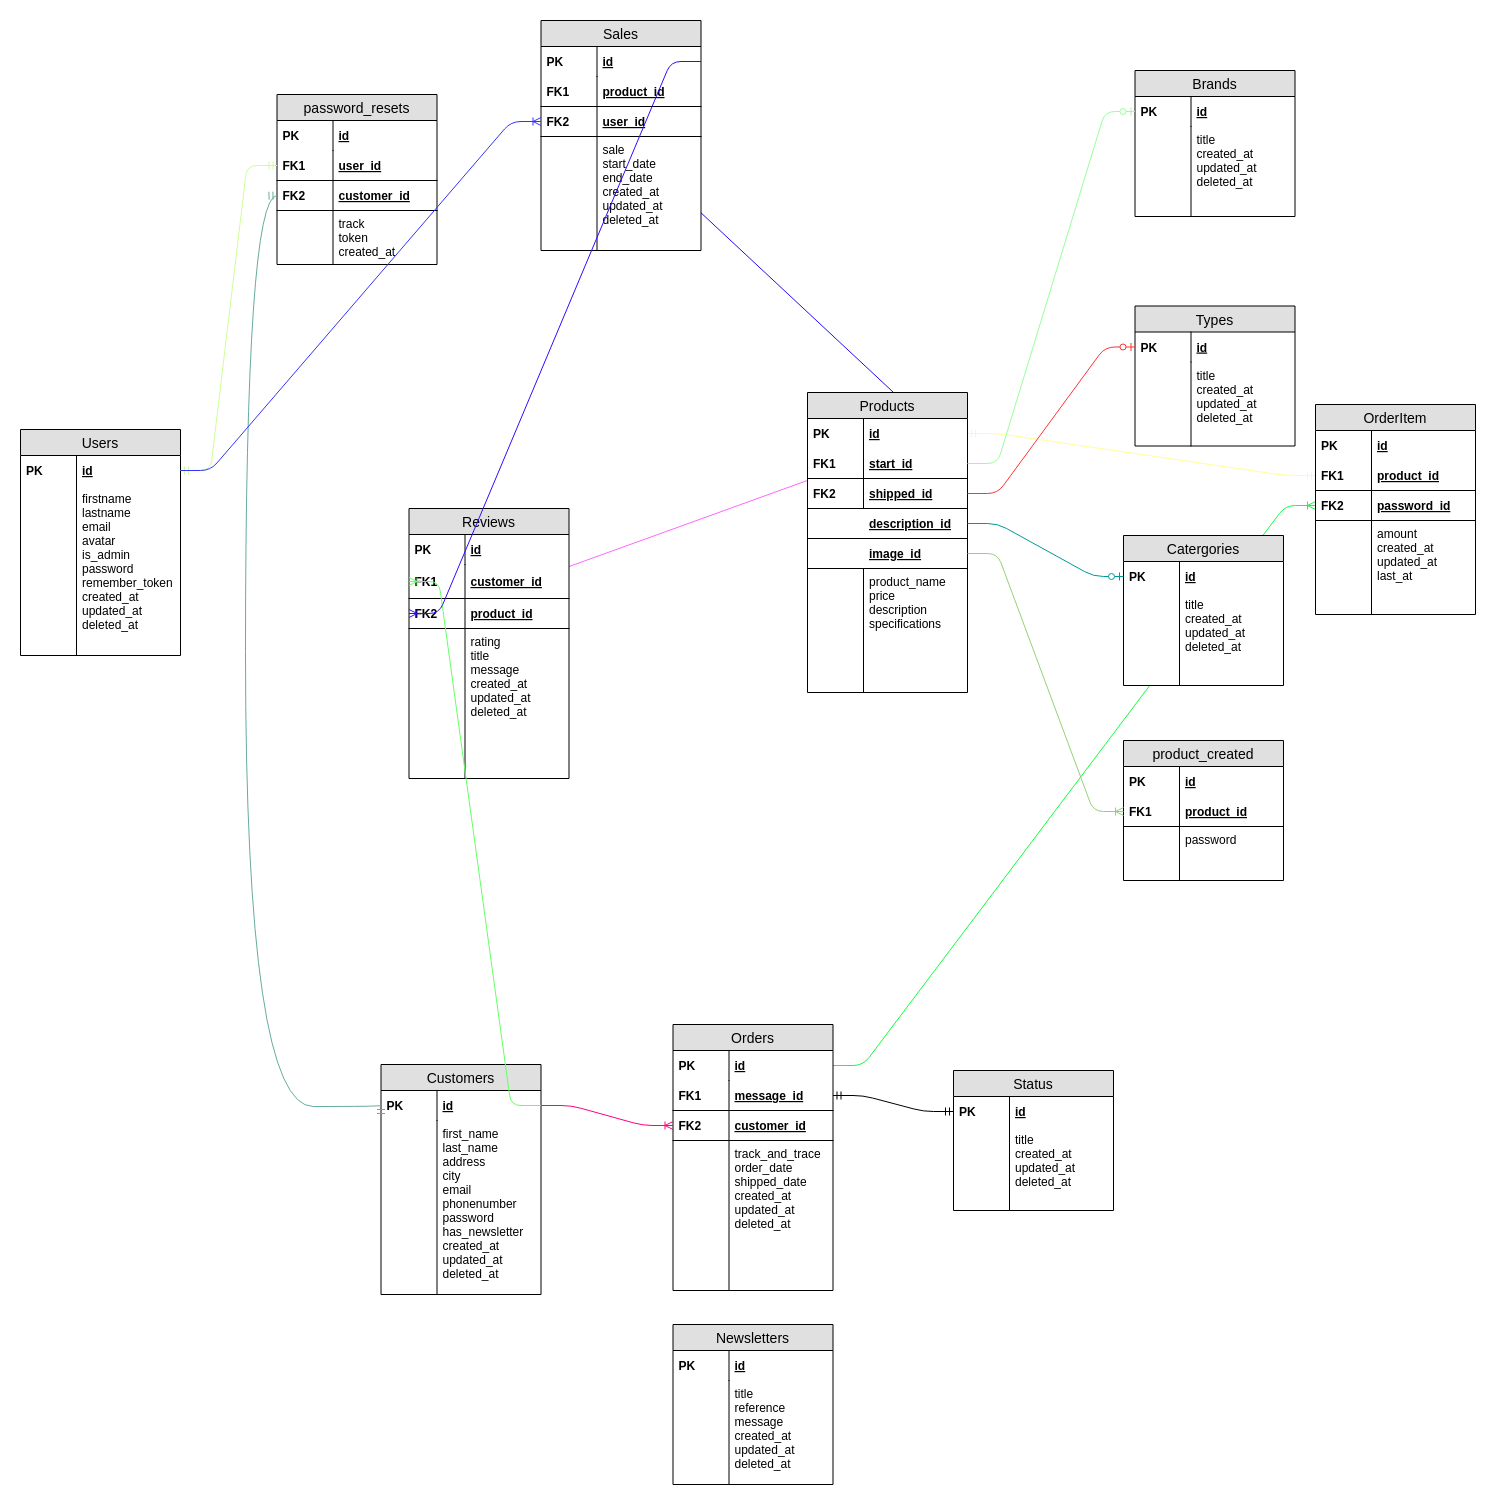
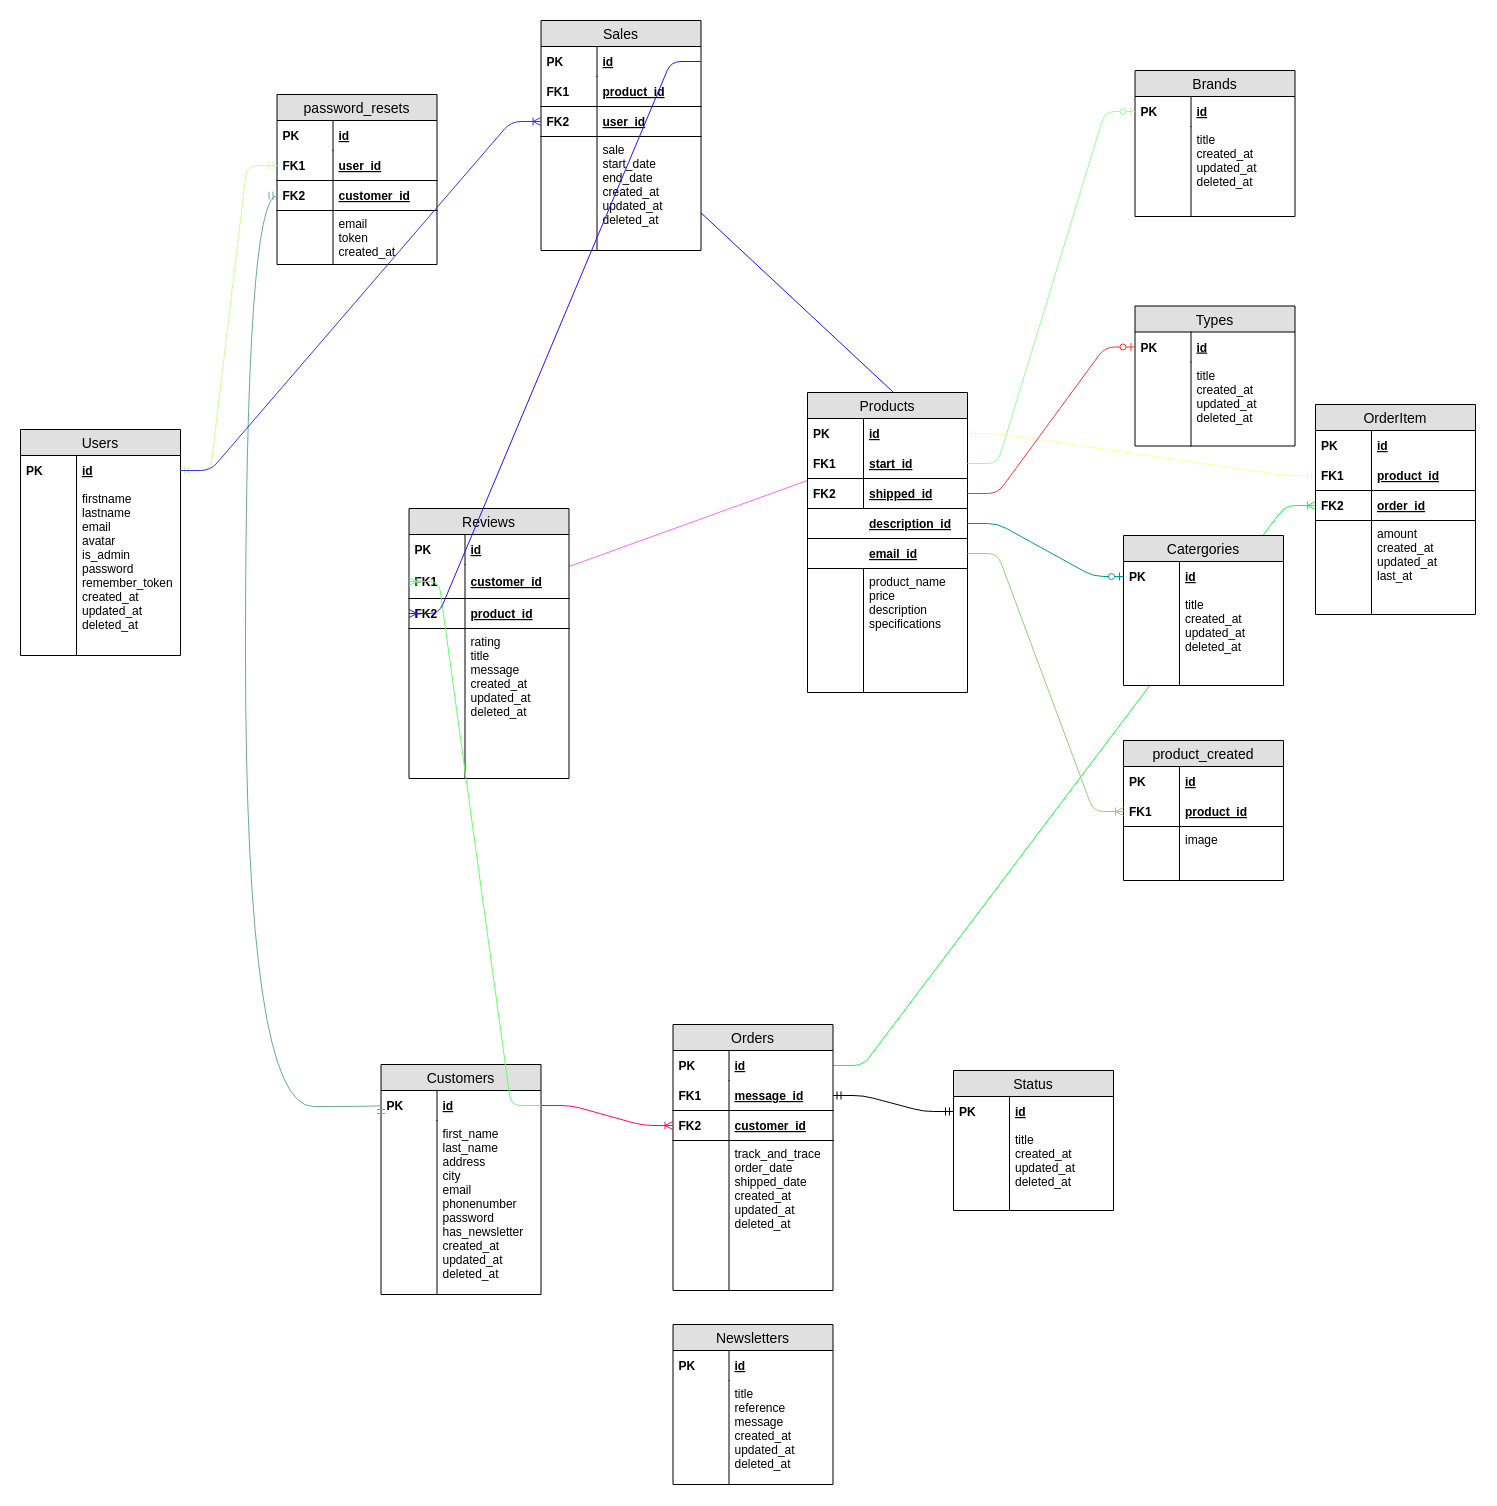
node "track token created_at": label "track token created_at" -> "email token created_at"
node "password_id": label "password_id" -> "order_id"
node "image_id": label "image_id" -> "email_id"
node "password": label "password" -> "image"
